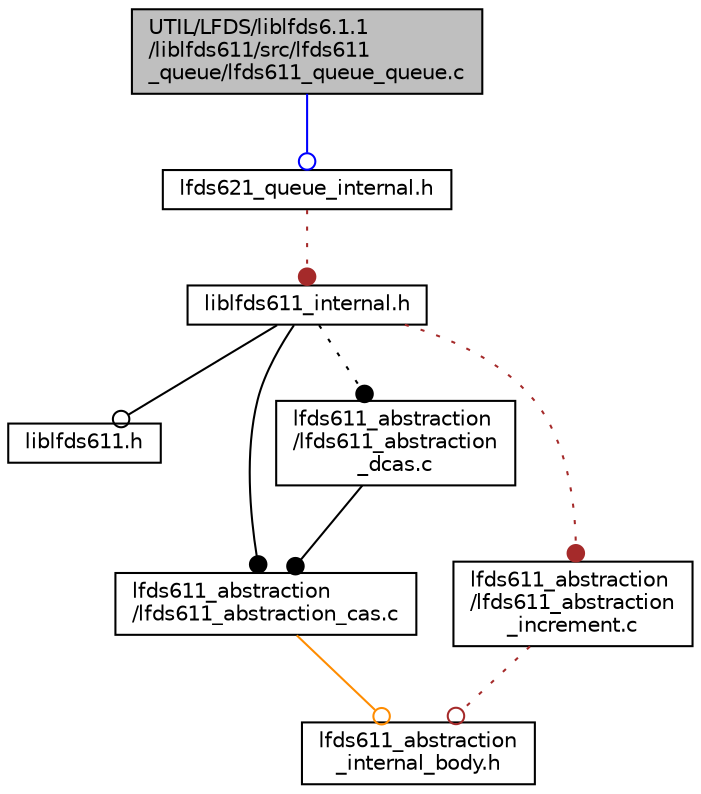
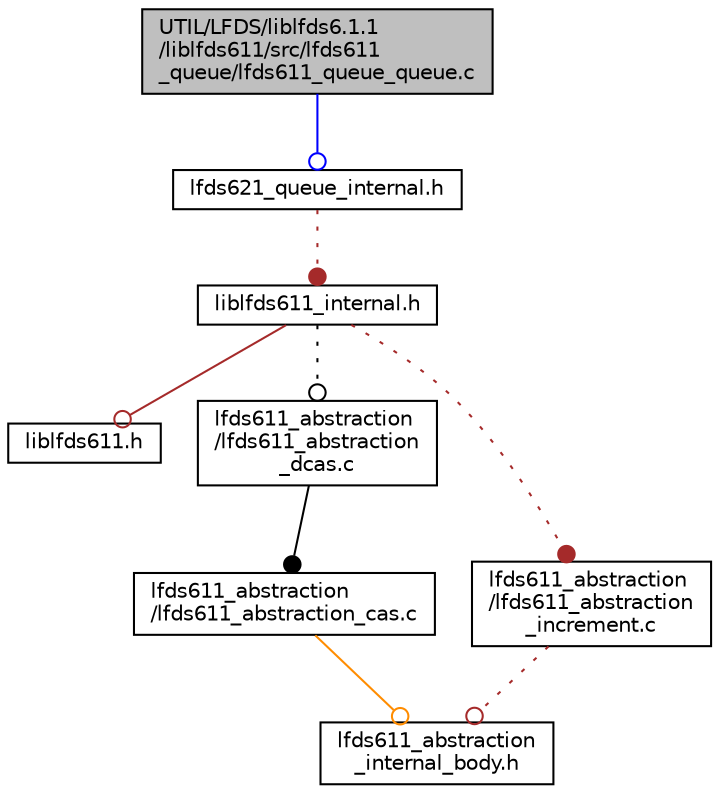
edge "liblfds611_internal.h" -> "lfds611_abstraction /lfds611_abstraction _dcas.c": arrowhead dot -> odot
edge "liblfds611_internal.h" -> "liblfds611.h": color black -> brown
edge "liblfds611_internal.h" -> "lfds611_abstraction /lfds611_abstraction_cas.c": removed
